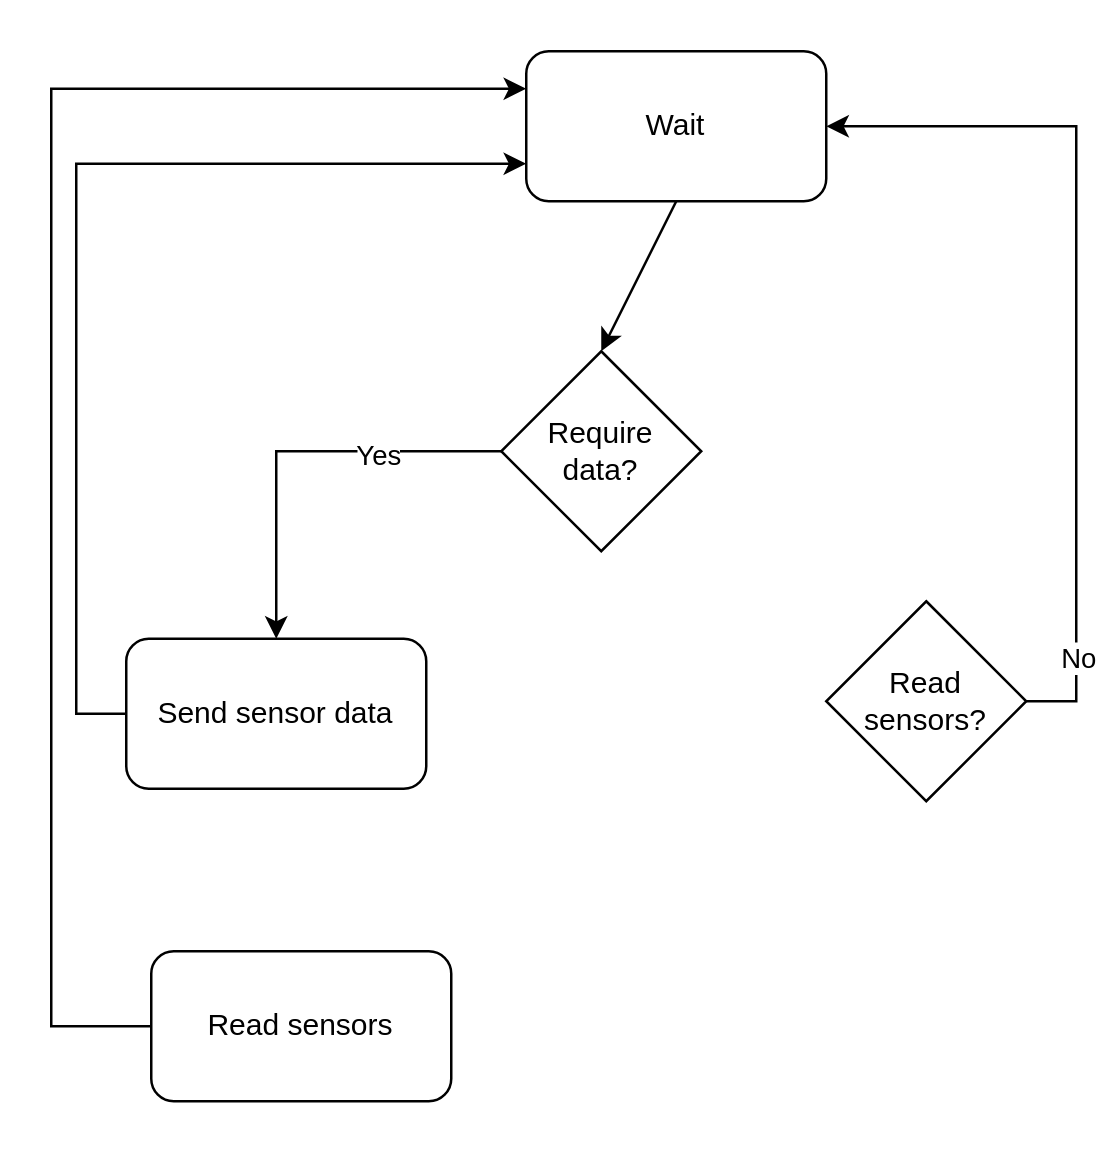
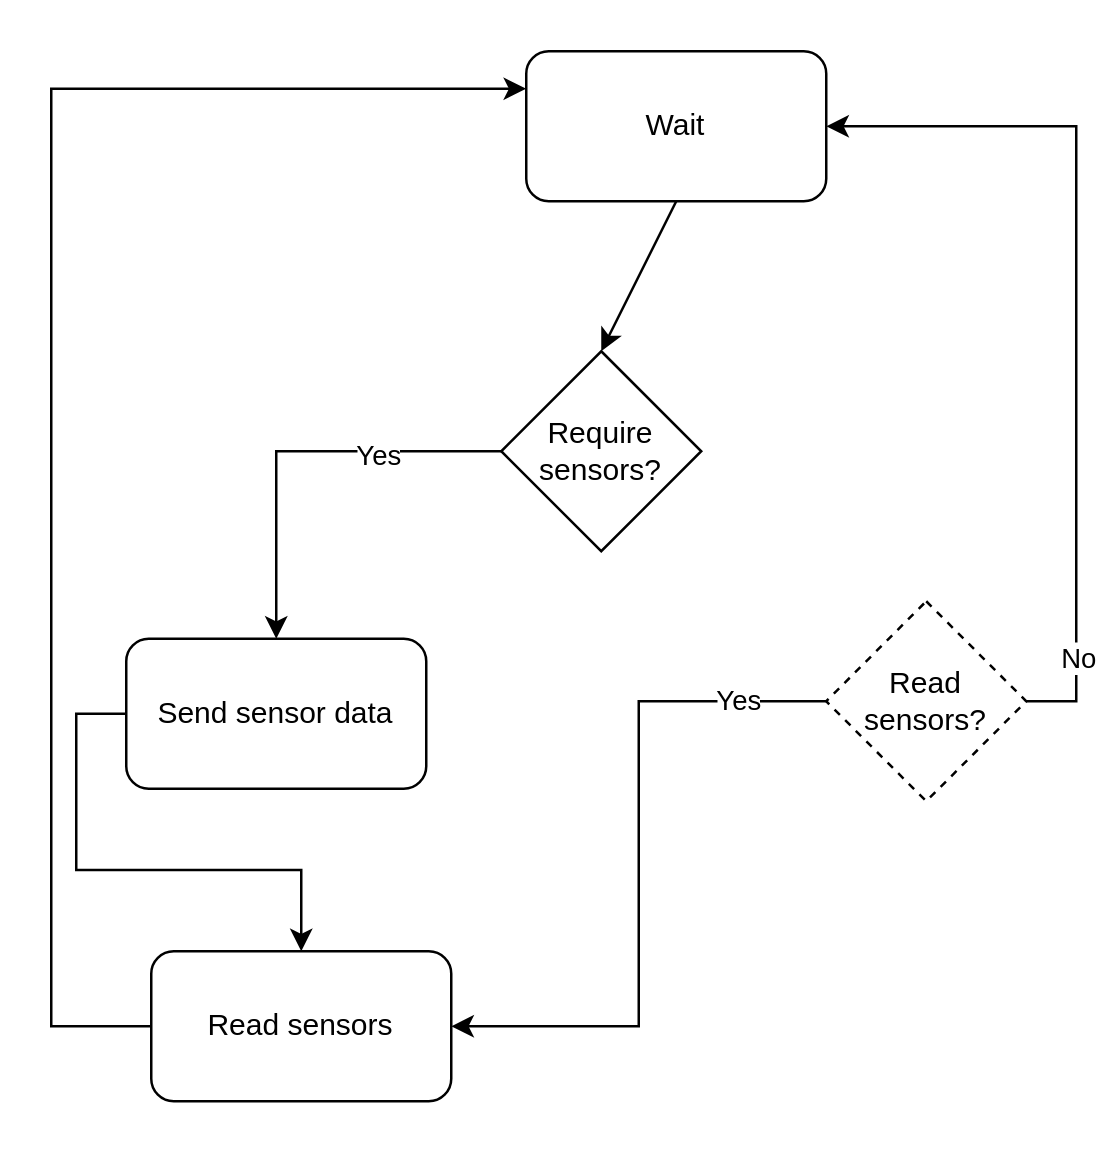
edge "Send sensor data" -> "Wait": now "Send sensor data" -> "Read sensors"
node "Require data?": label "Require data?" -> "Require sensors?"
node "Read sensors?": style solid -> dashed
edge "Read sensors?" -> "Read sensors": added, label "Yes"
